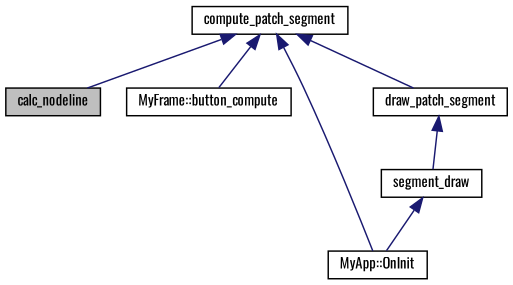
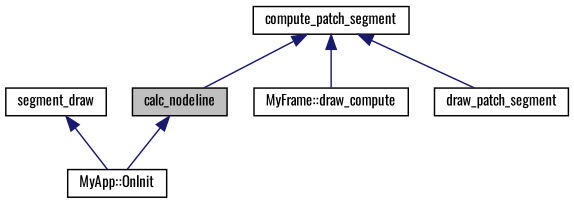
node "MyFrame::button_compute": label "MyFrame::button_compute" -> "MyFrame::draw_compute"
edge "MyApp::OnInit" -> "compute_patch_segment": now "MyApp::OnInit" -> "calc_nodeline"
edge "segment_draw" -> "draw_patch_segment": removed
